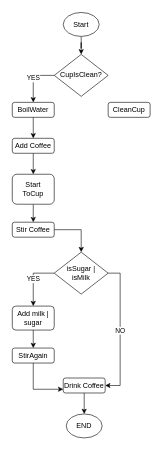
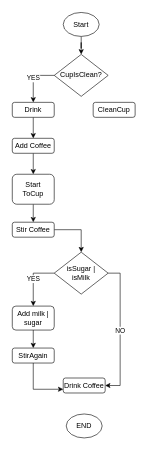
node "BoilWater": label "BoilWater" -> "Drink"
node "CleanCup": moved (129, 110) -> (114, 110)
edge "Drink Coffee" -> "END": removed
